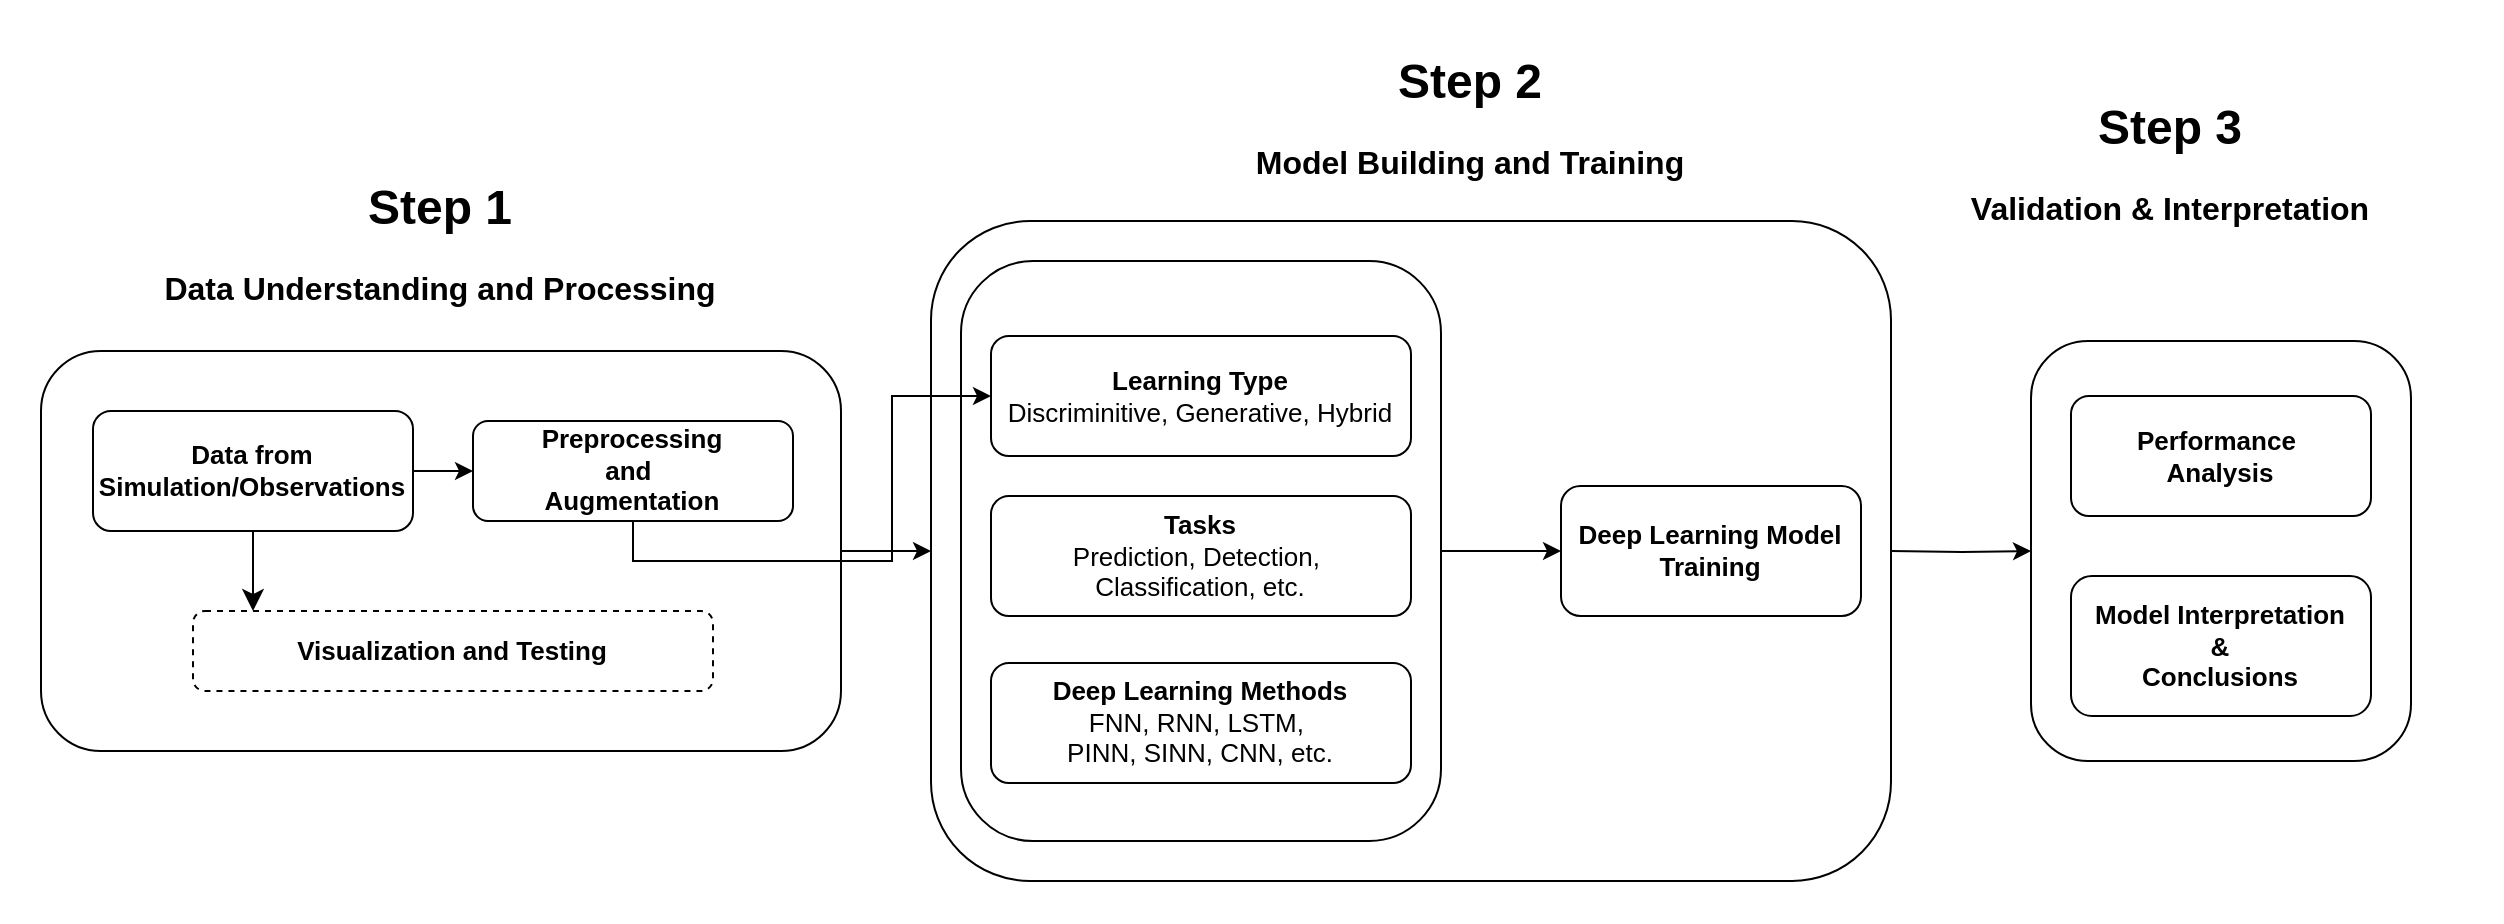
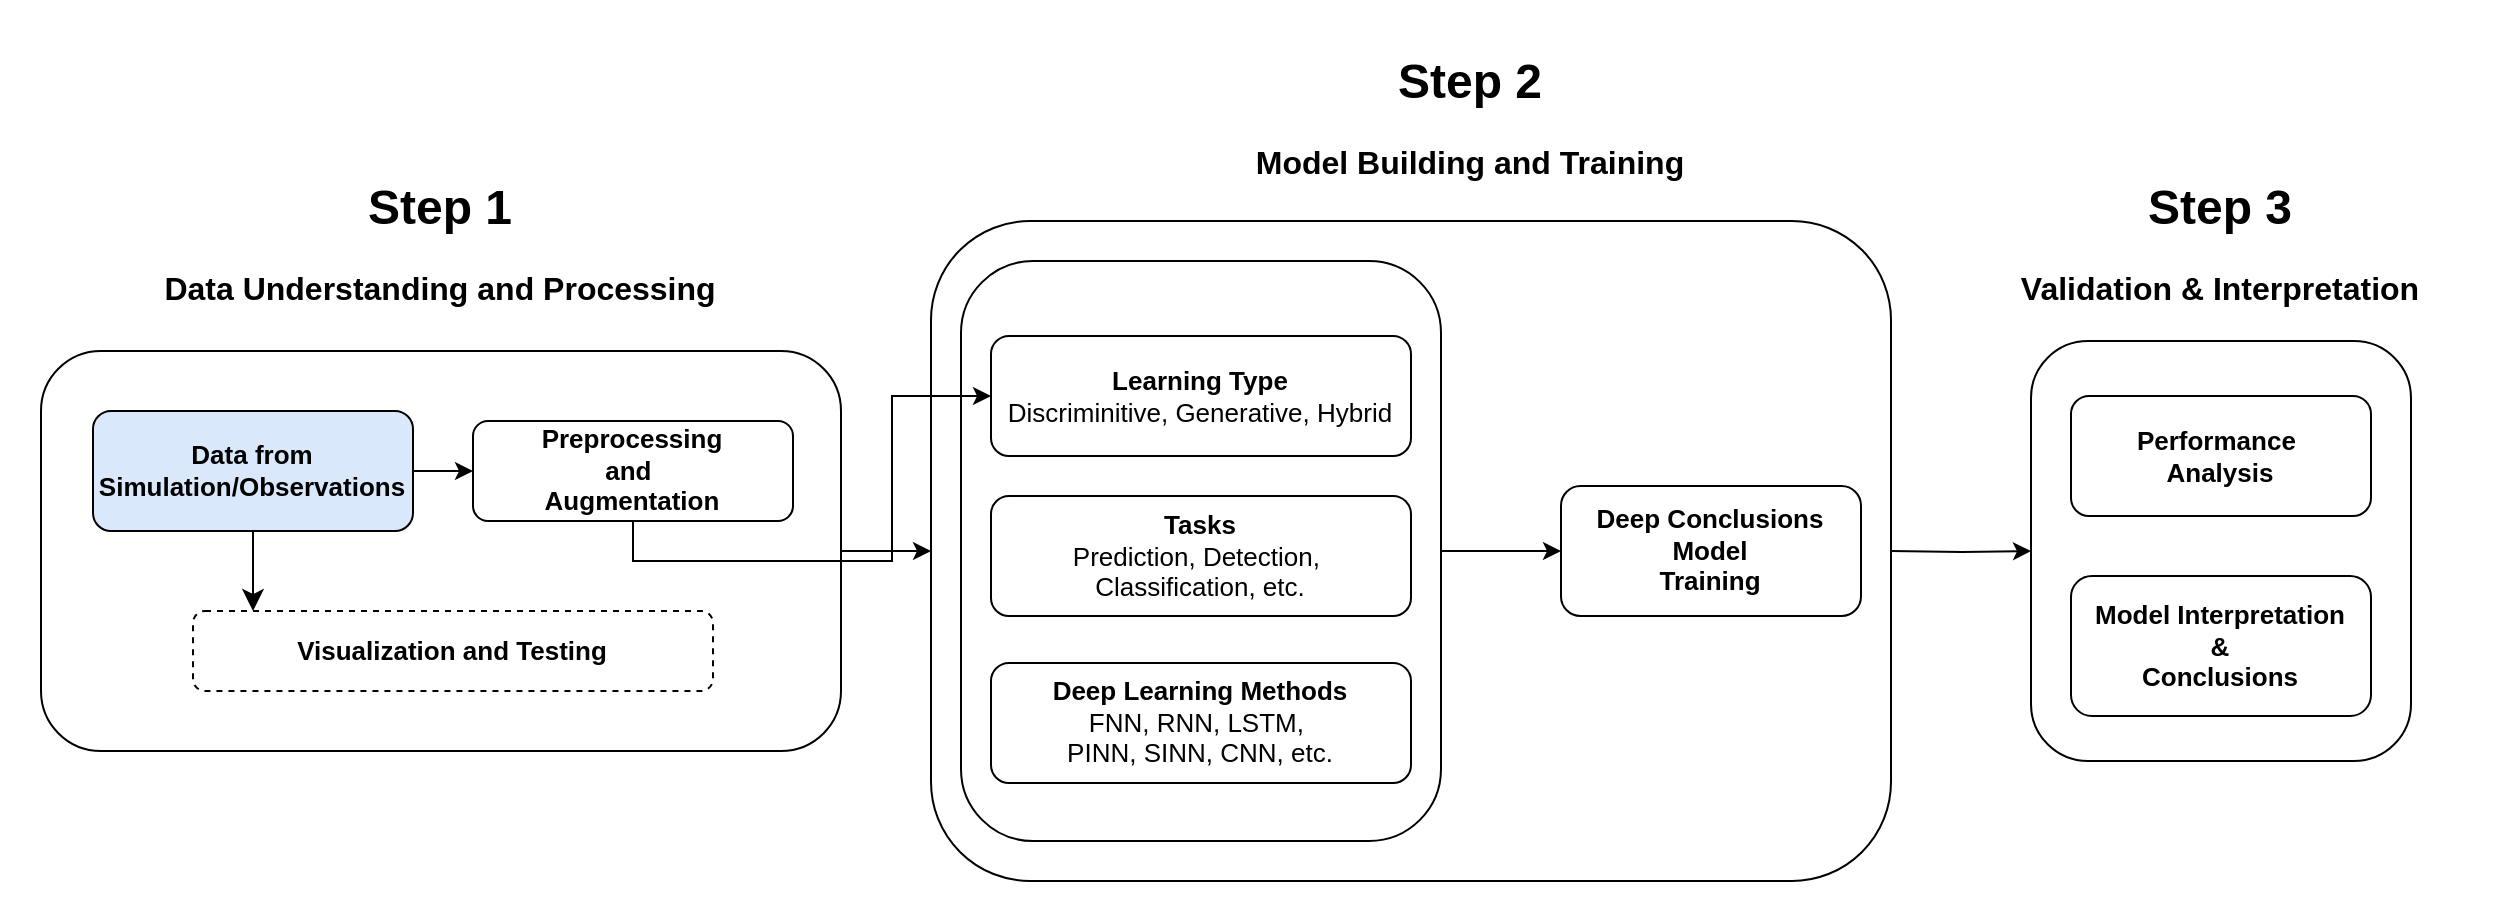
node "Step 3Validation & Interpretation": moved (2171, 164) -> (2221, 244)
node "Data from Simulation/Observations": fillcolor #ffffff -> #dae8fc
node "Deep Learning Model Training": label "Deep Learning Model Training" -> "Deep Conclusions Model Training"
